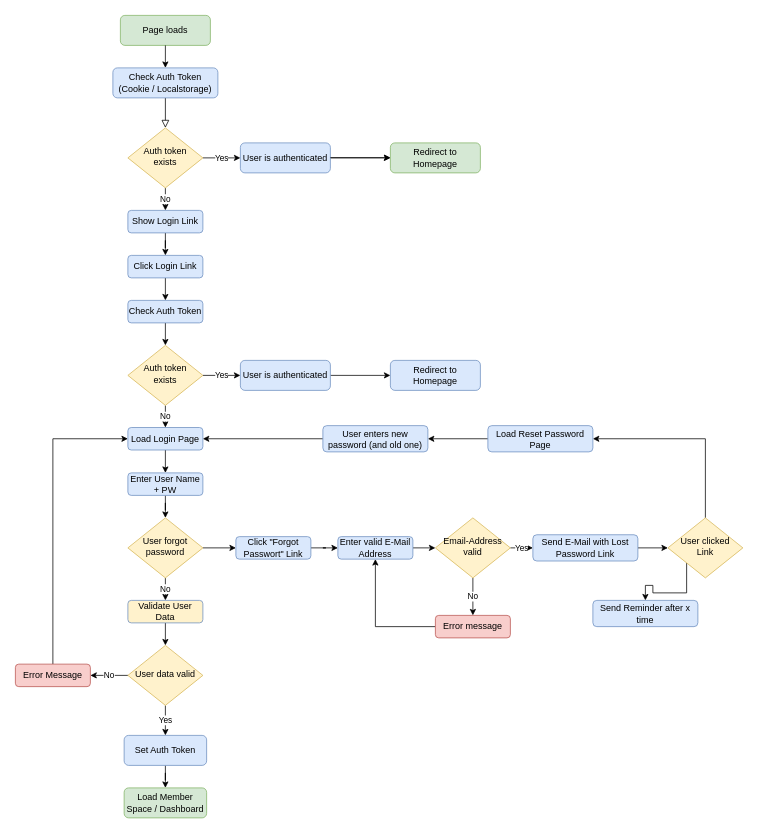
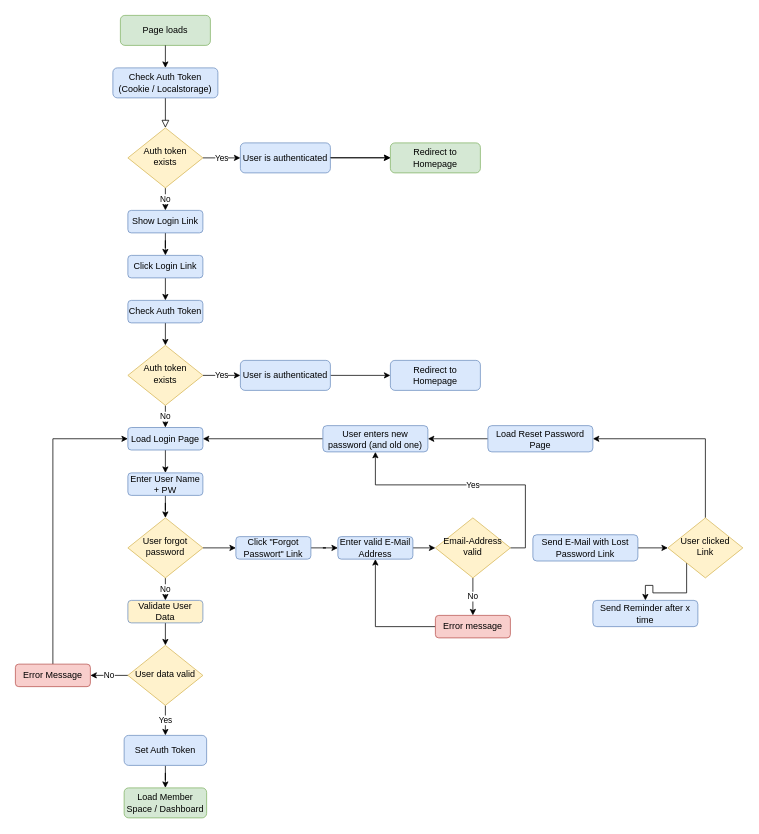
edge "Email-Address valid" -> "Send E-Mail with Lost Password Link": now "Email-Address valid" -> "User enters new password (and old one)"
